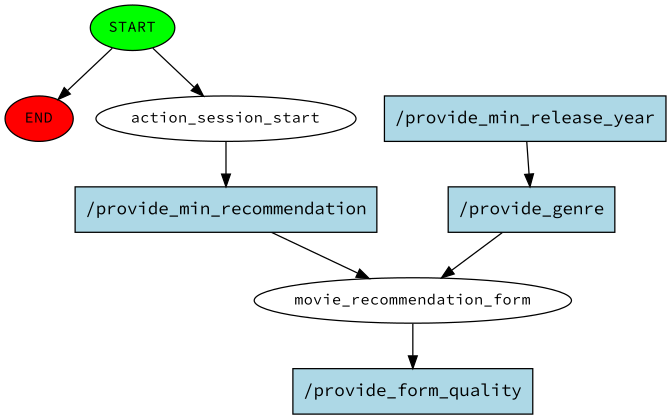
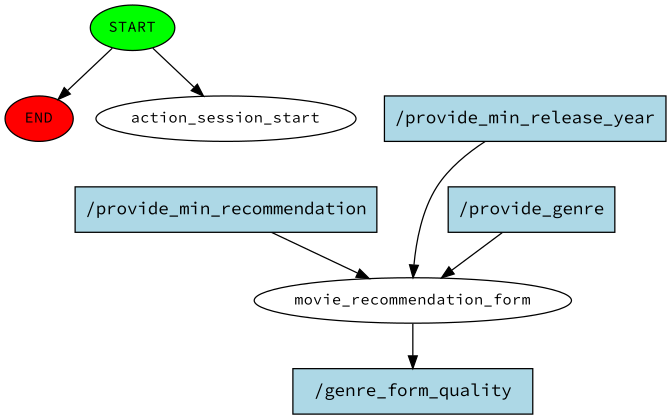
edge "action_session_start" -> "/provide_min_recommendation": removed
edge "/provide_min_release_year" -> "/provide_genre": now "/provide_min_release_year" -> "movie_recommendation_form"
node "/provide_form_quality": label "/provide_form_quality" -> "/genre_form_quality"
